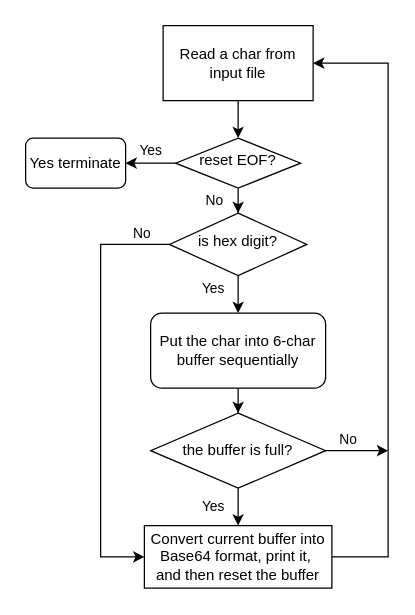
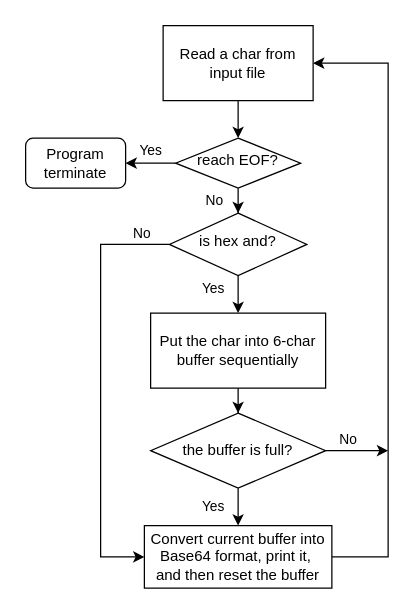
node "reset EOF?": label "reset EOF?" -> "reach EOF?"
node "Yes terminate": label "Yes terminate" -> "Program terminate"
node "is hex digit?": label "is hex digit?" -> "is hex and?"
node "Put the char into 6-char buffer sequentially": shape rounded rectangle -> rectangle
